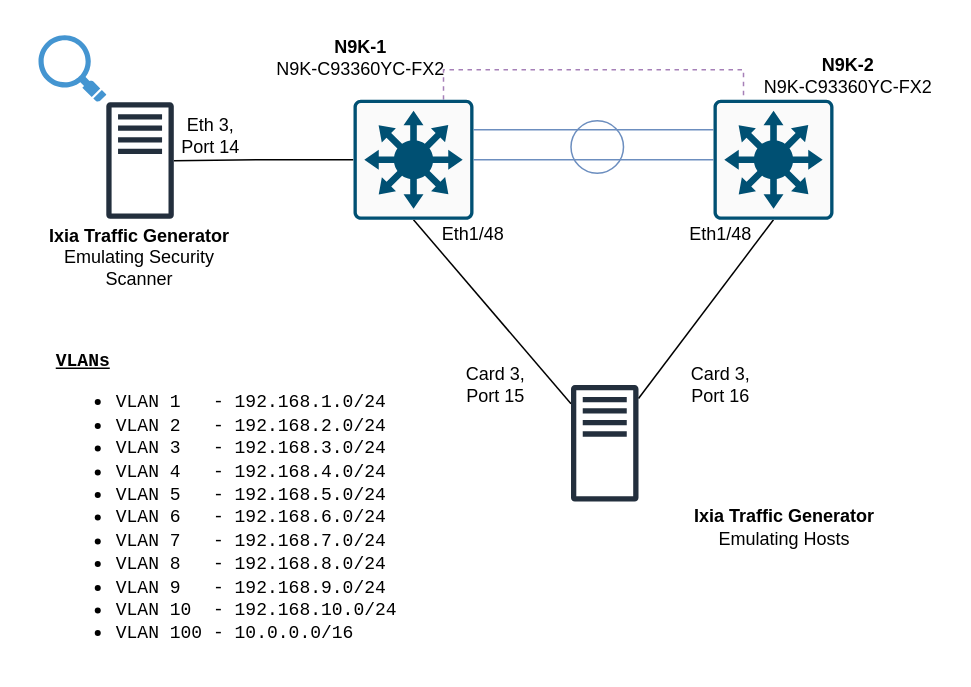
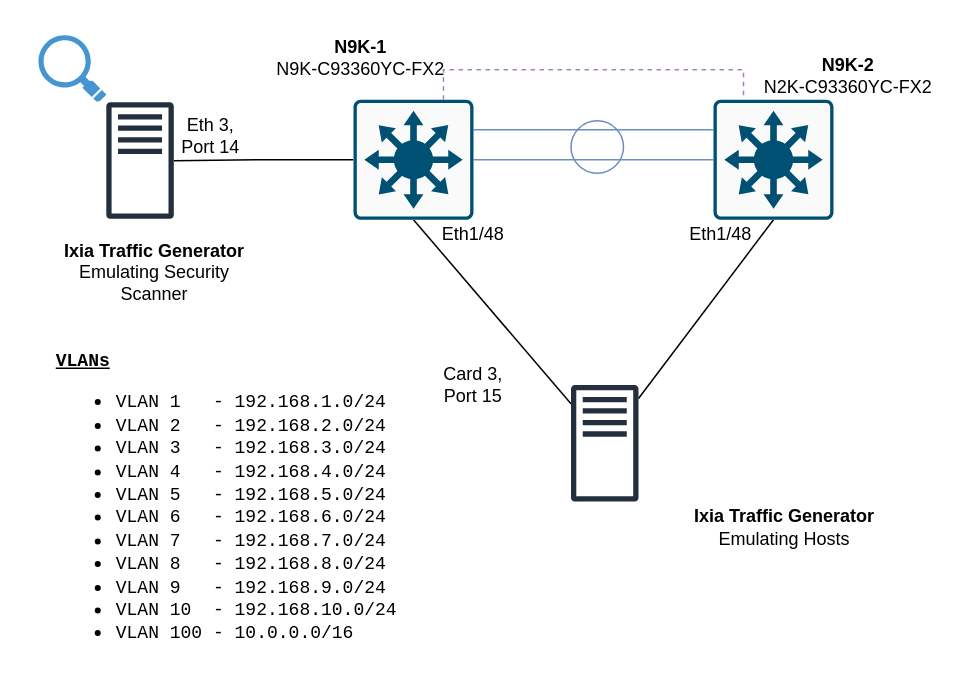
node "N9K-2 N9K-C93360YC-FX2": label "N9K-2 N9K-C93360YC-FX2" -> "N9K-2 N2K-C93360YC-FX2"
node "Ixia Traffic Generator Emulating Security Scanner": moved (140, 257) -> (155, 272)
node "Card 3, Port 15": moved (496, 385) -> (473, 385)
node "Card 3, Port 16": removed
